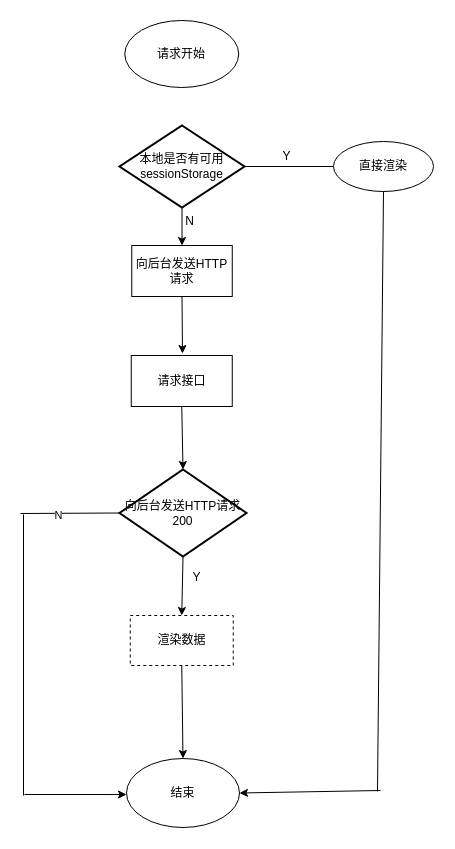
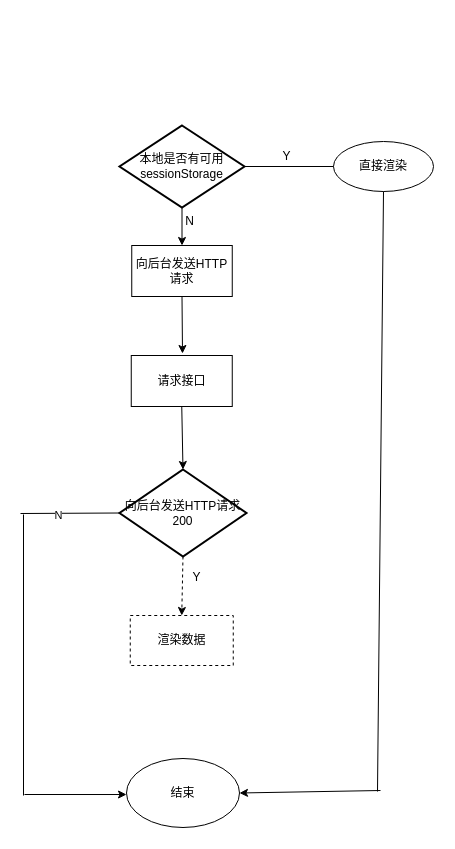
node "请求开始": removed
edge "向后台发送HTTP请求200" -> "渲染数据": style solid -> dashed
edge "渲染数据" -> "结束": removed
